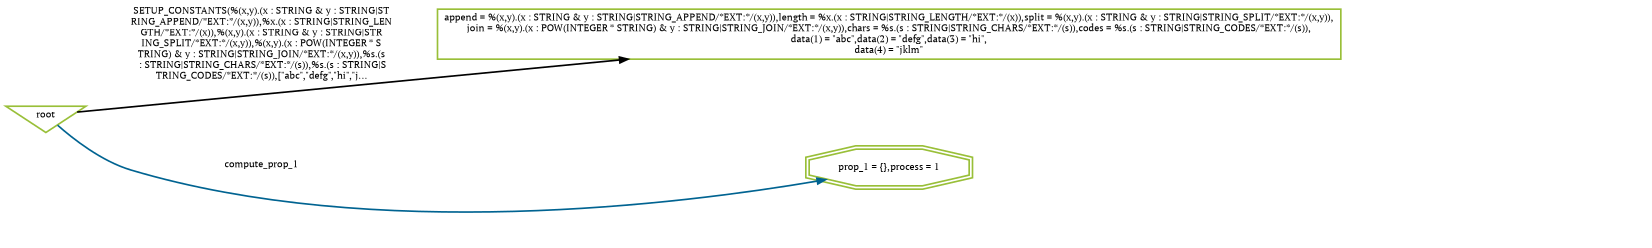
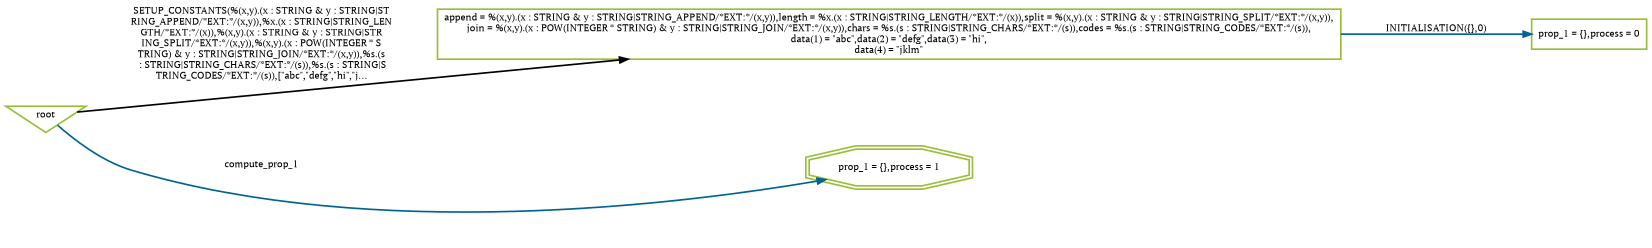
node "prop_1 = {},process = 0": added
